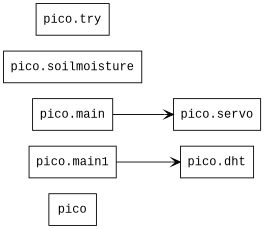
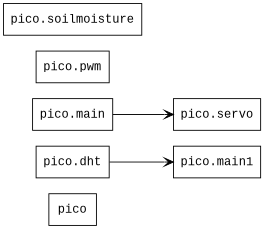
node "pico.try": removed
node "pico.pwm": added
edge "pico.main1" -> "pico.dht": reversed
